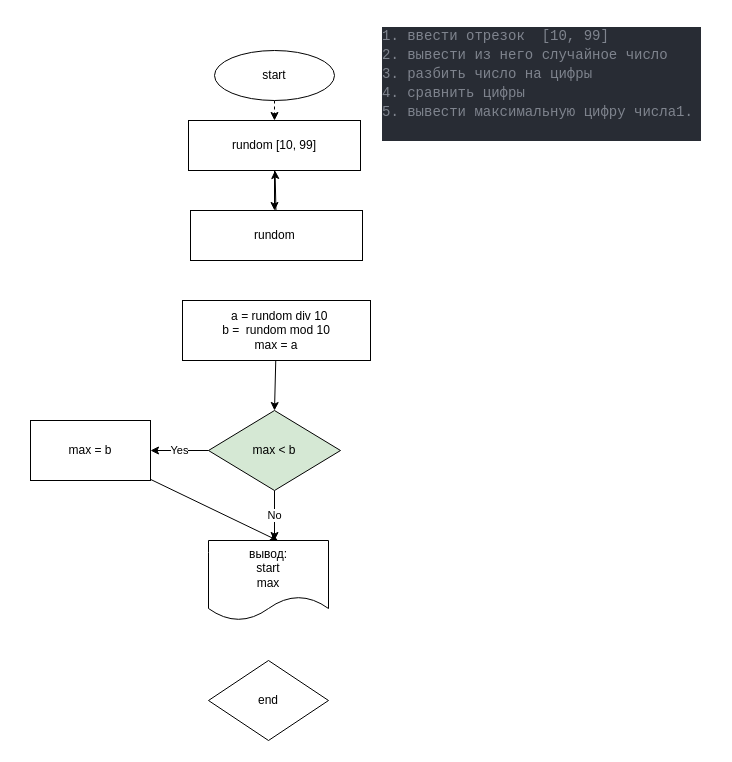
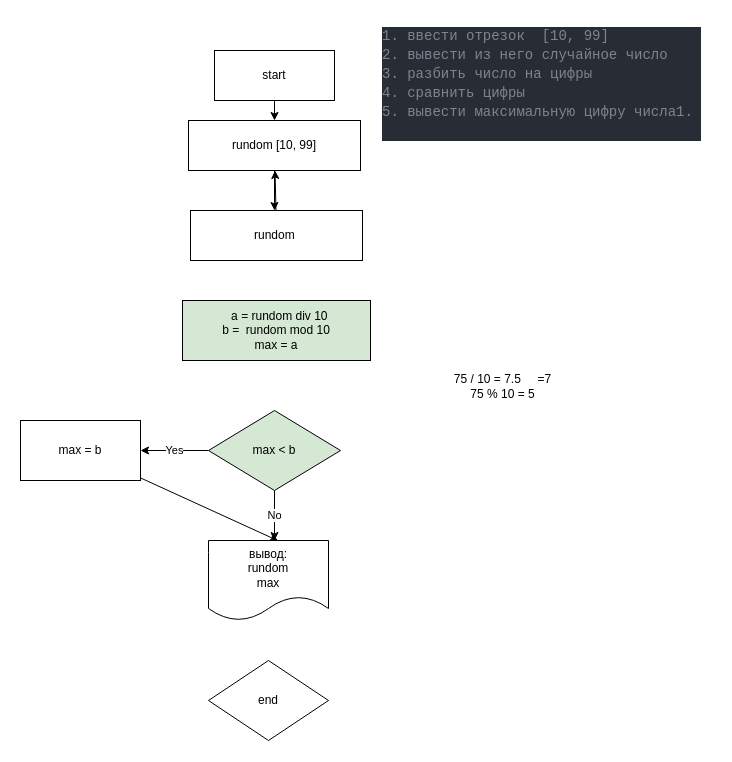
node "start": shape ellipse -> rectangle
edge "start" -> "rundom [10, 99]": style dashed -> solid
node "a = rundom div 10 b = rundom mod 10 max = a": fillcolor #ffffff -> #d5e8d4
edge "a = rundom div 10 b = rundom mod 10 max = a" -> "max < b": removed
node "75 / 10 = 7.5 =7 75 % 10 = 5": added
node "max = b": moved (91, 451) -> (81, 451)
node "вывод: start max": label "вывод: start max" -> "вывод: rundom max"
